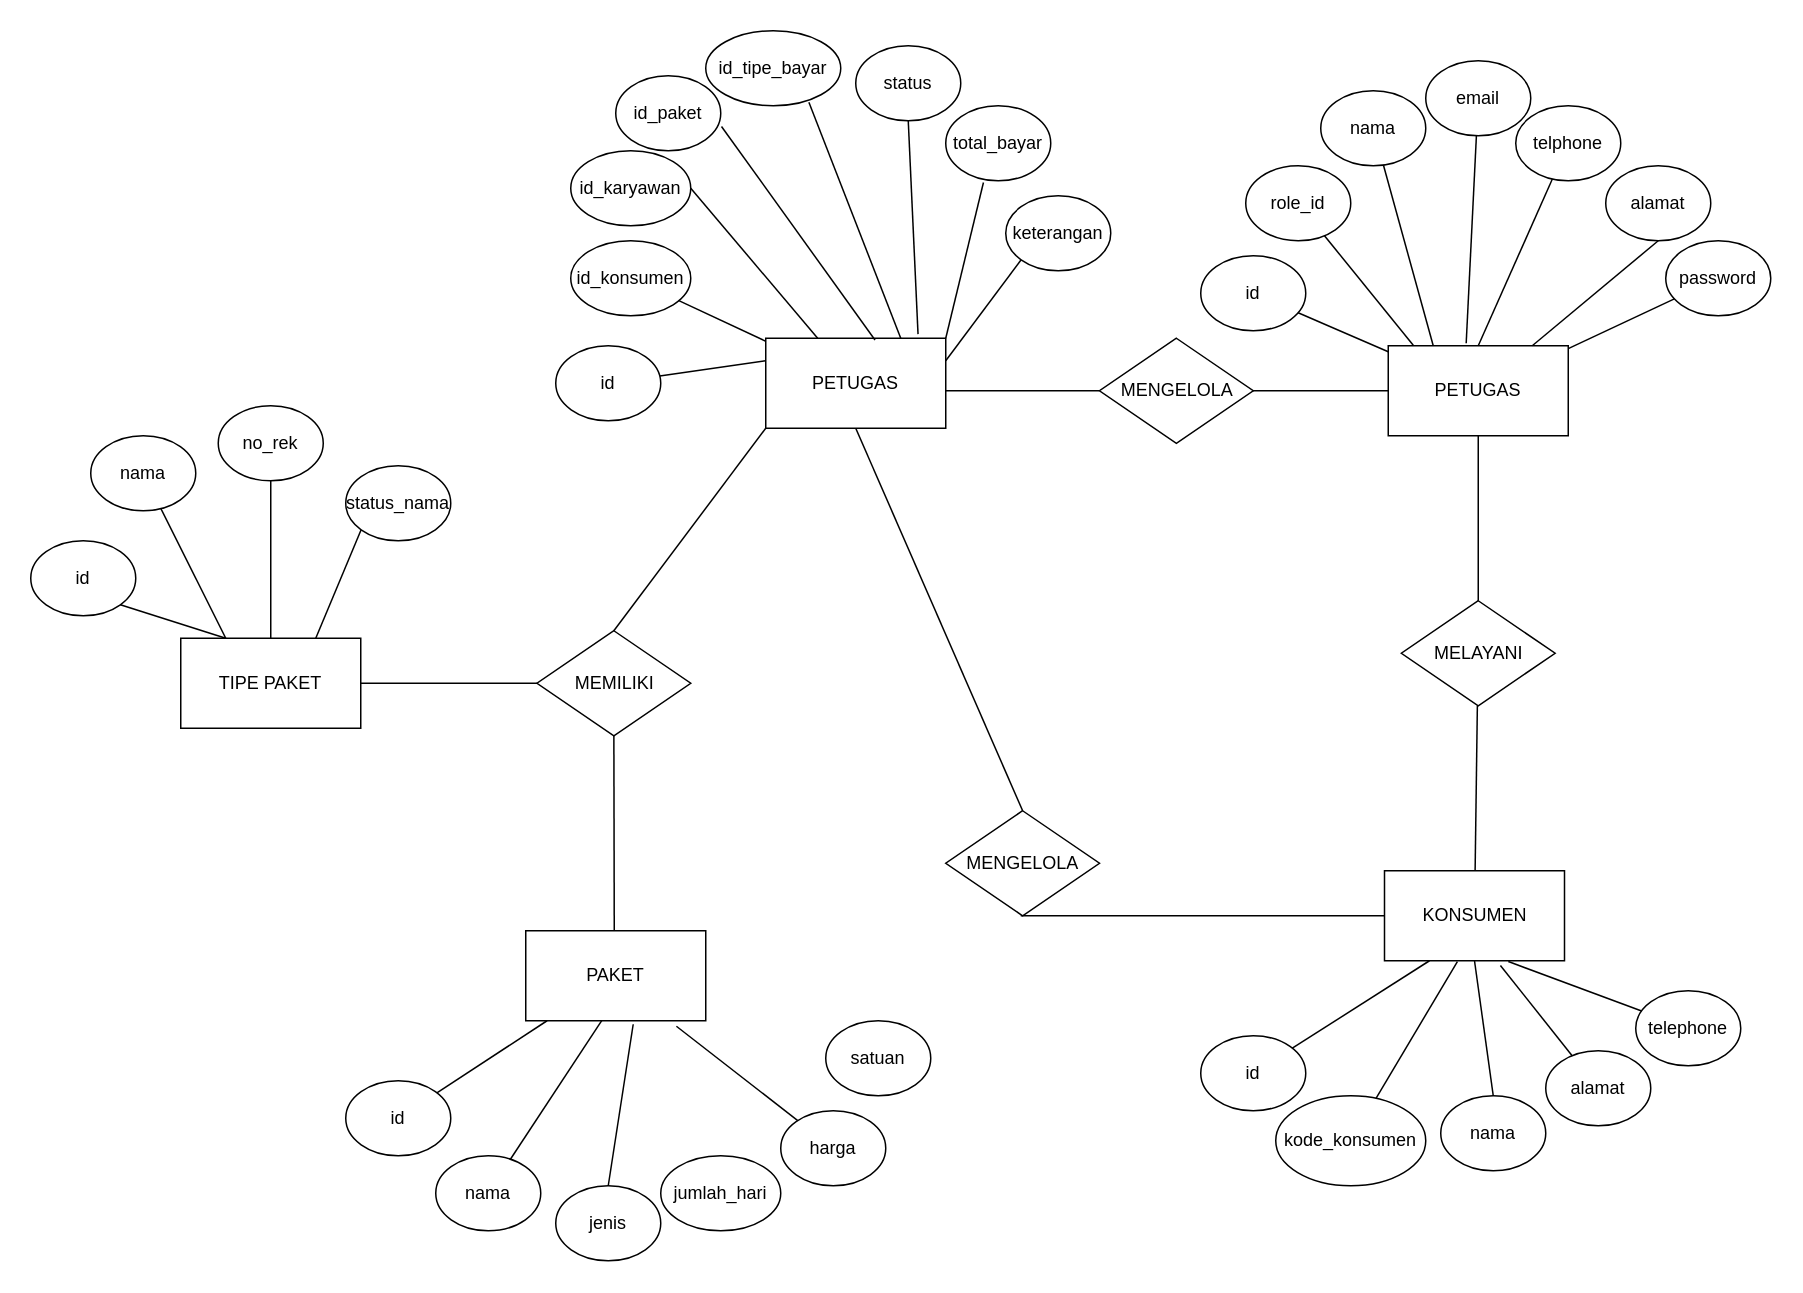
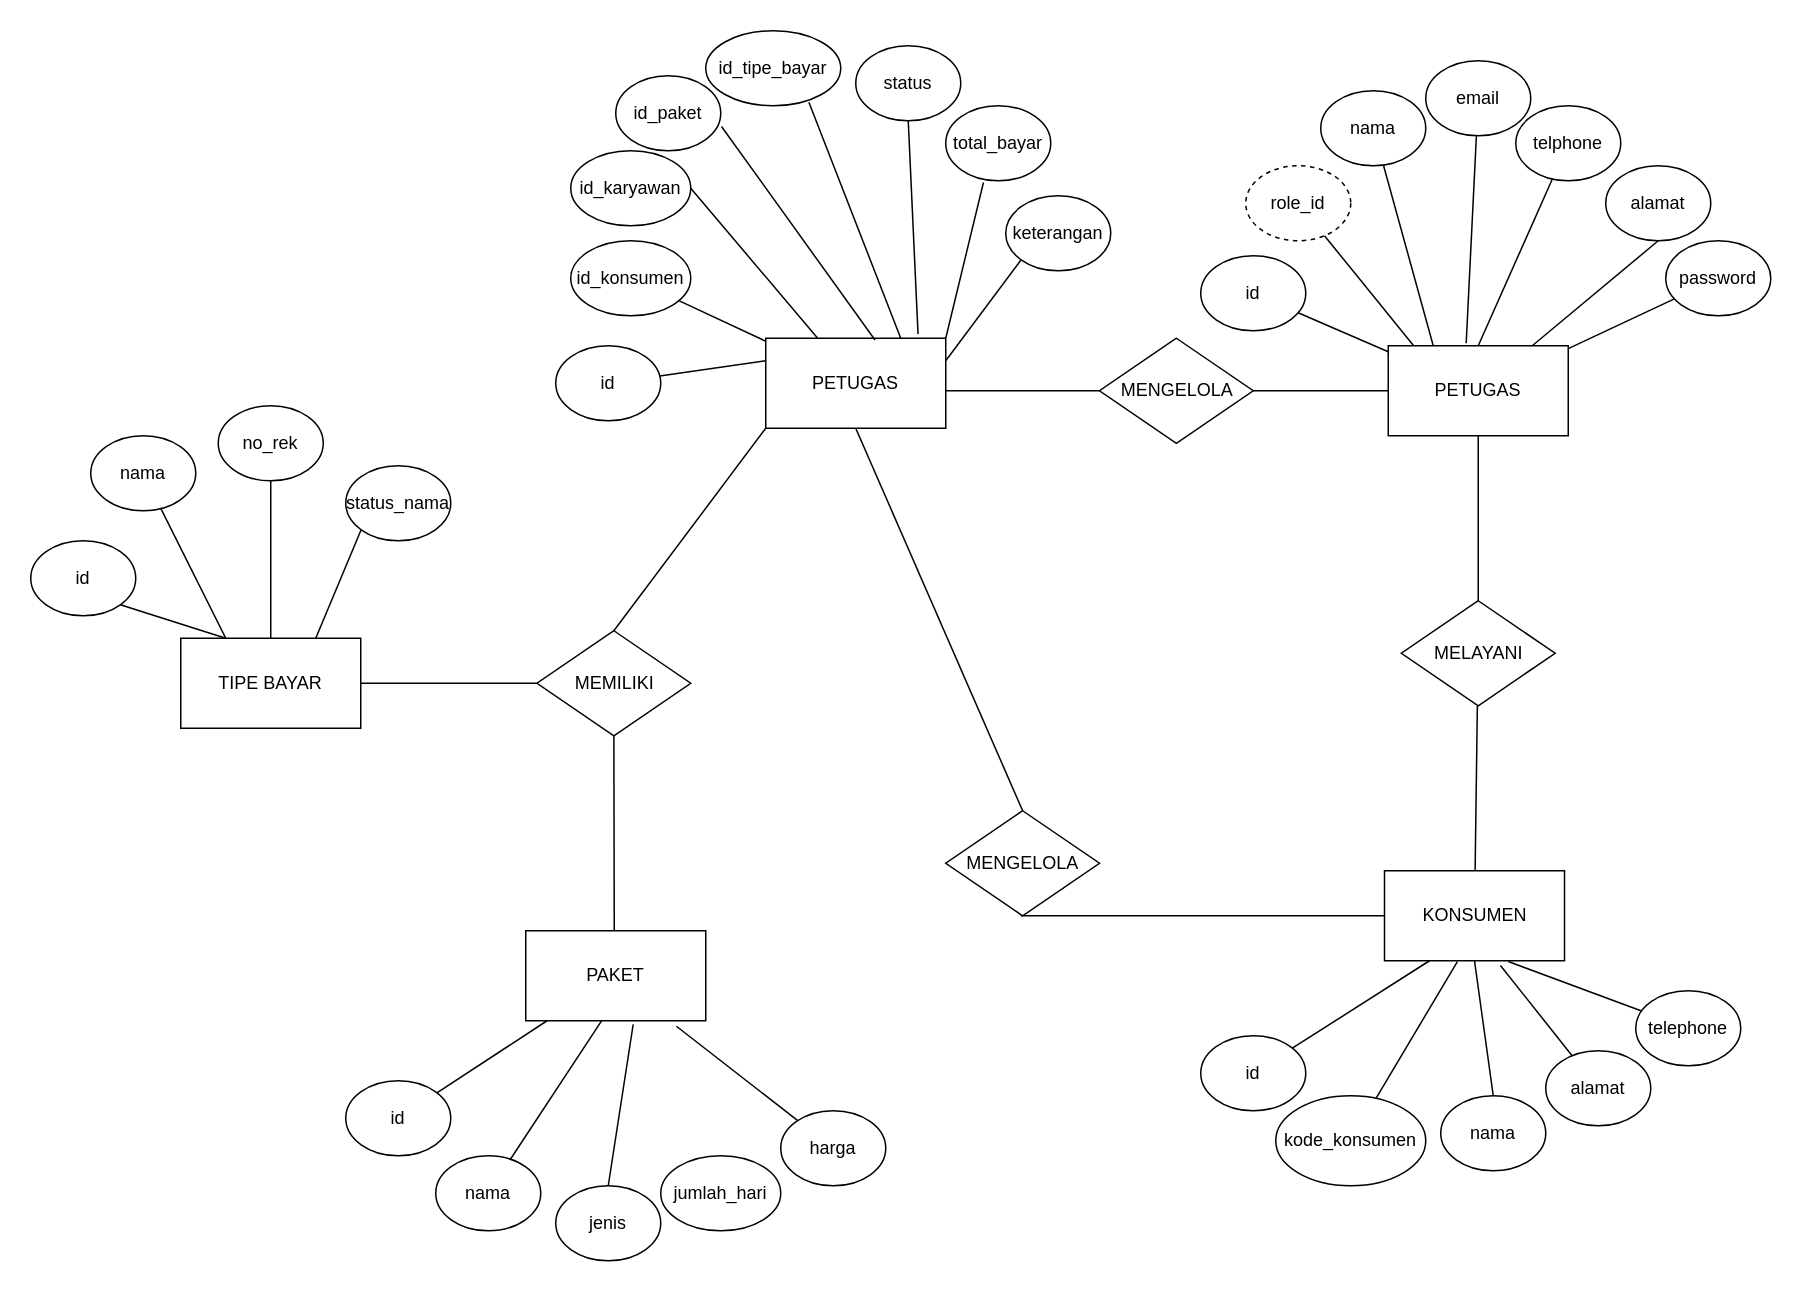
node "role_id": style solid -> dashed
node "TIPE PAKET": label "TIPE PAKET" -> "TIPE BAYAR"
node "satuan": removed
